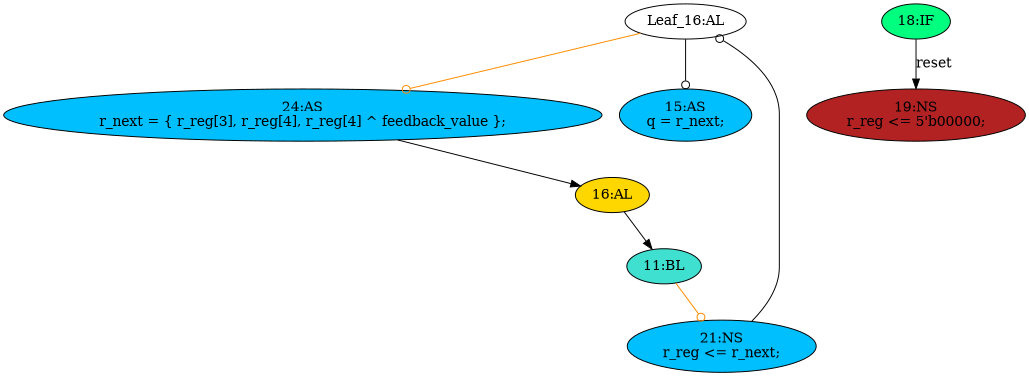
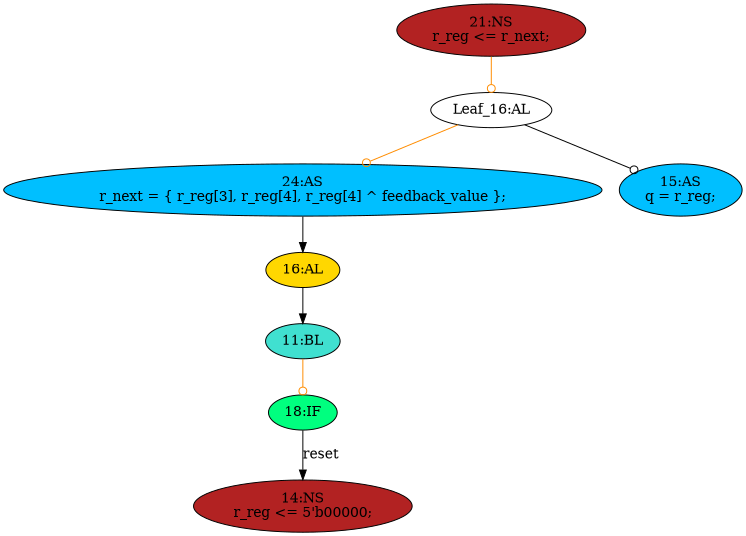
node "15:AS q = r_next;": label "15:AS q = r_next;" -> "15:AS q = r_reg;"
node "19:NS r_reg <= 5'b00000;": label "19:NS r_reg <= 5'b00000;" -> "14:NS r_reg <= 5'b00000;"
edge "21:NS r_reg <= r_next;" -> "Leaf_16:AL": color black -> darkorange
edge "11:BL" -> "21:NS r_reg <= r_next;": now "11:BL" -> "18:IF"
node "21:NS r_reg <= r_next;": fillcolor deepskyblue -> firebrick
